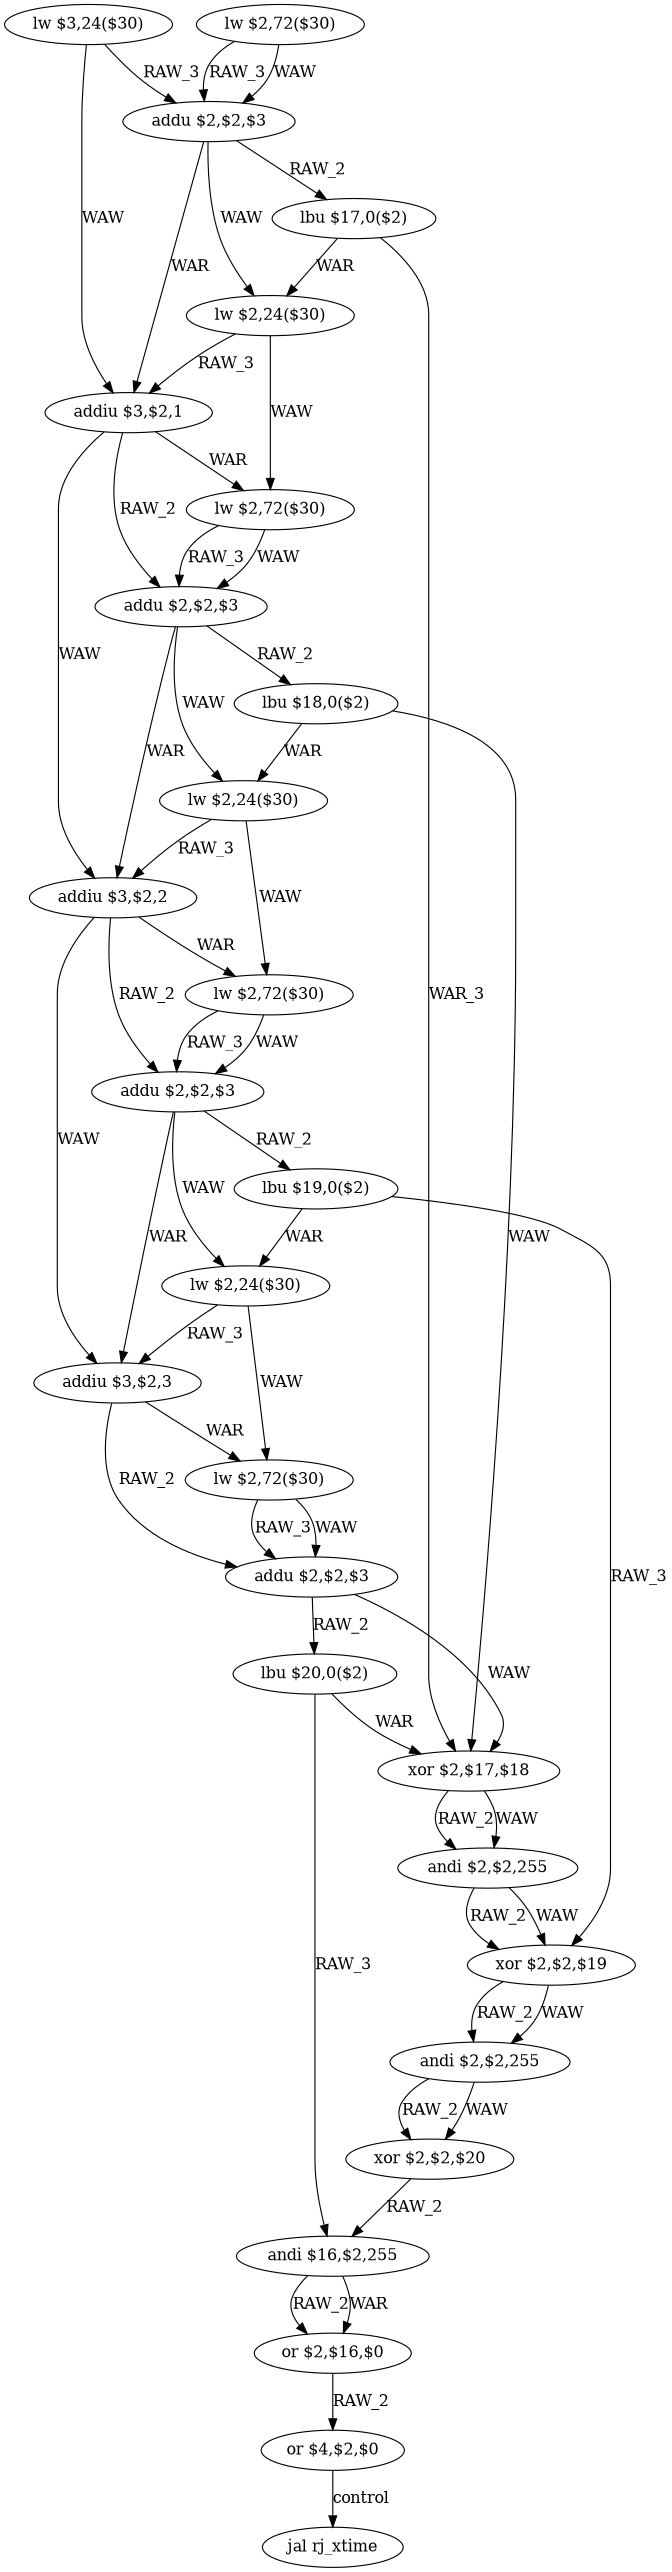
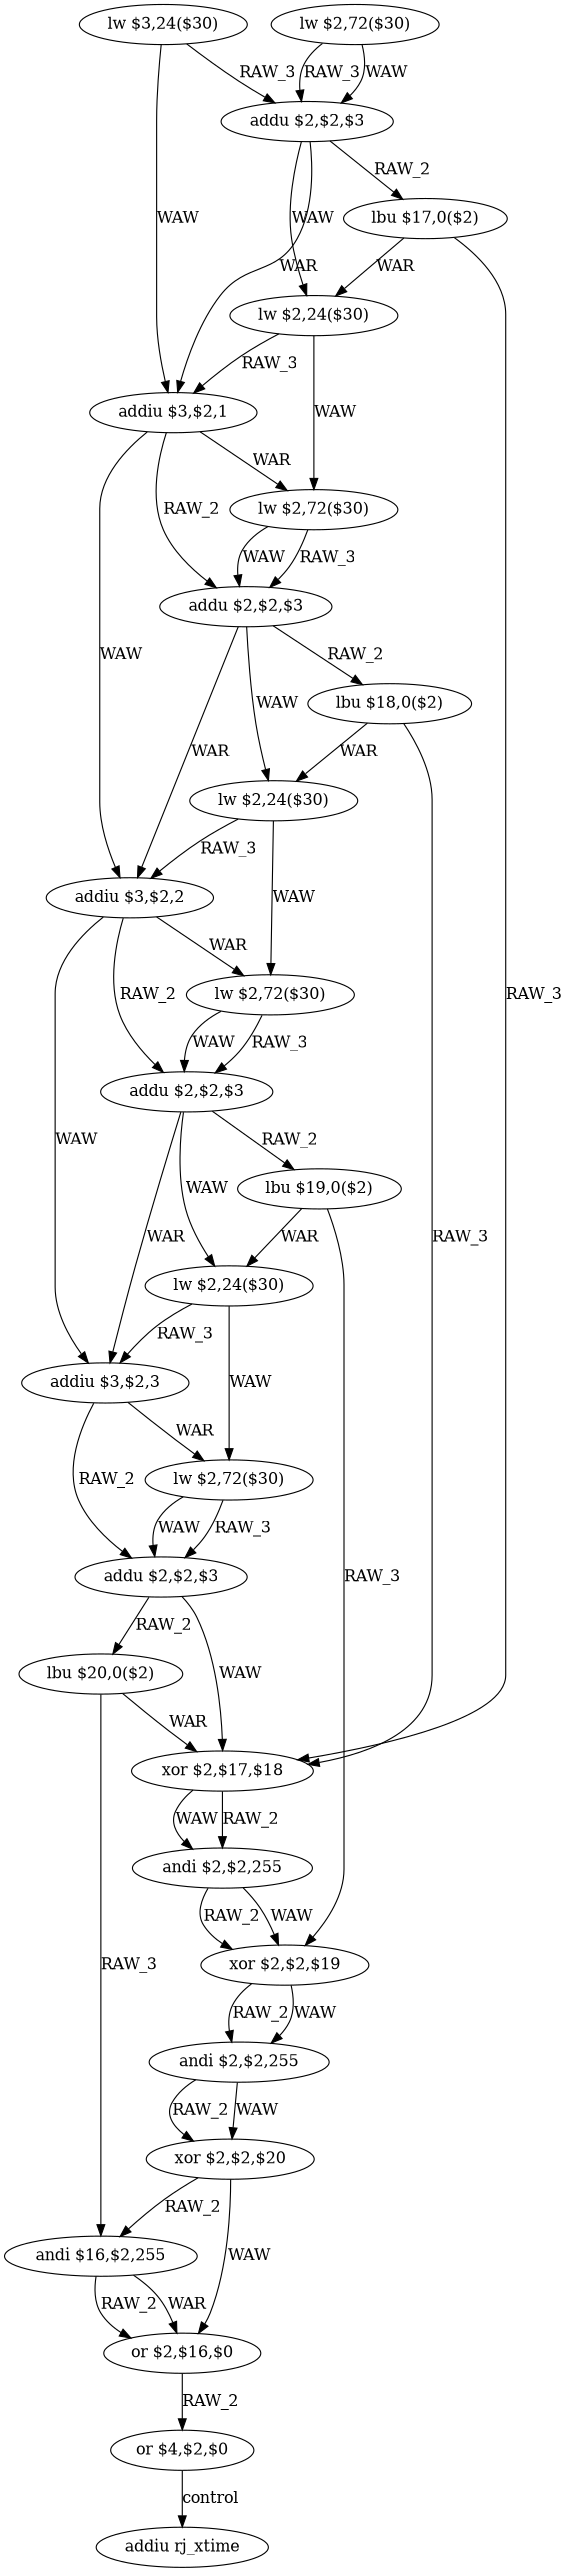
edge "lbu $17,0($2)" -> "xor $2,$17,$18": label "WAR_3" -> "RAW_3"
edge "lbu $18,0($2)" -> "xor $2,$17,$18": label "WAW" -> "RAW_3"
edge "xor $2,$2,$20" -> "or $2,$16,$0": added, label "WAW"
node "jal rj_xtime": label "jal rj_xtime" -> "addiu rj_xtime"
